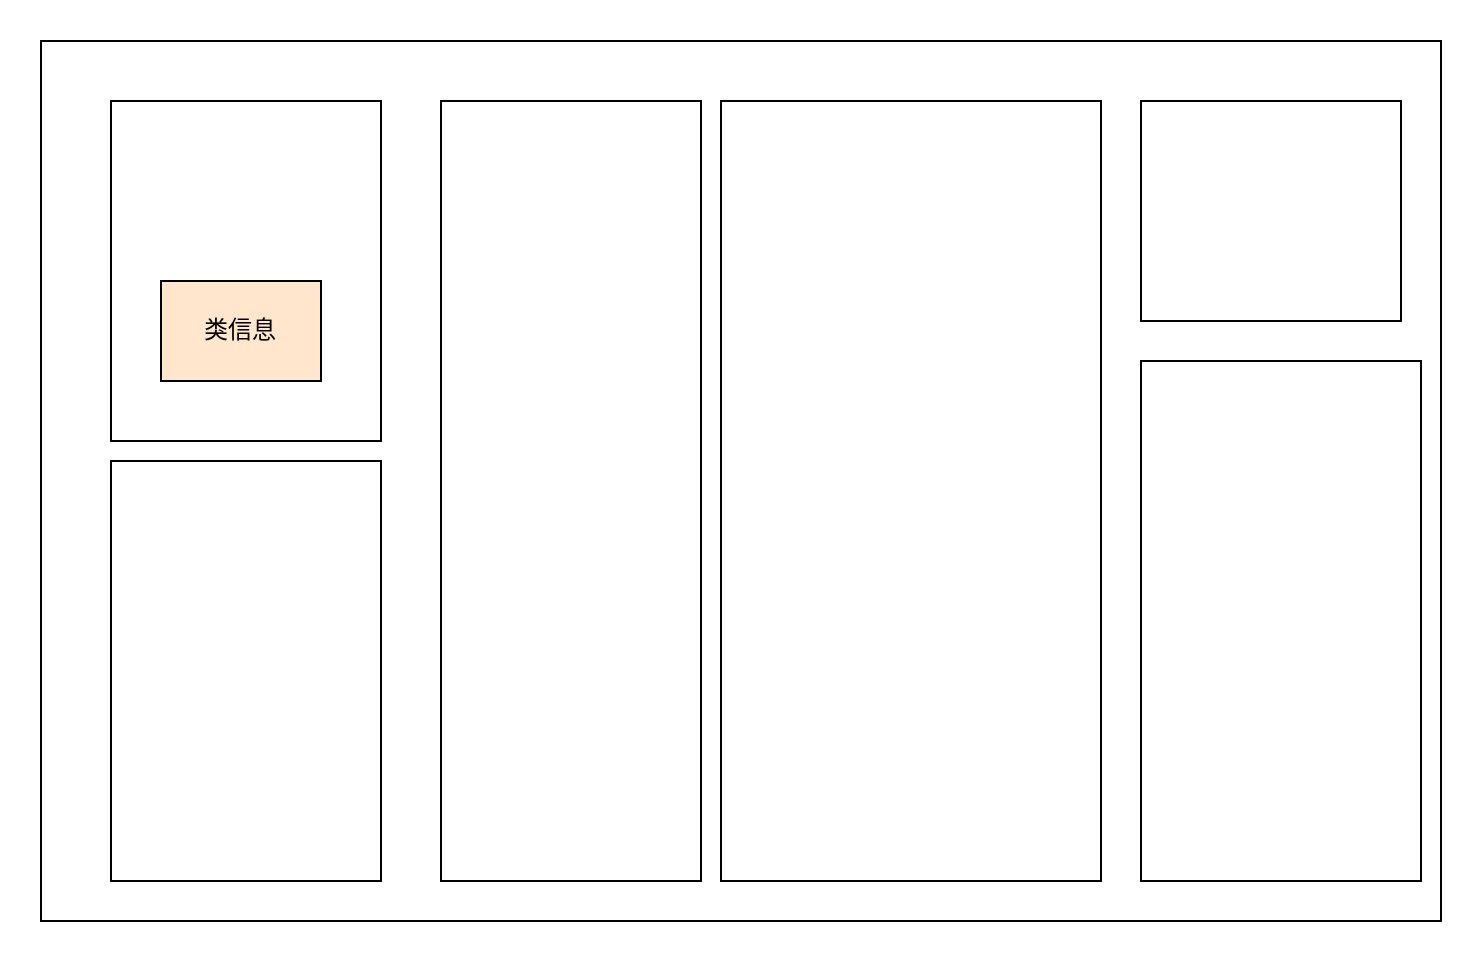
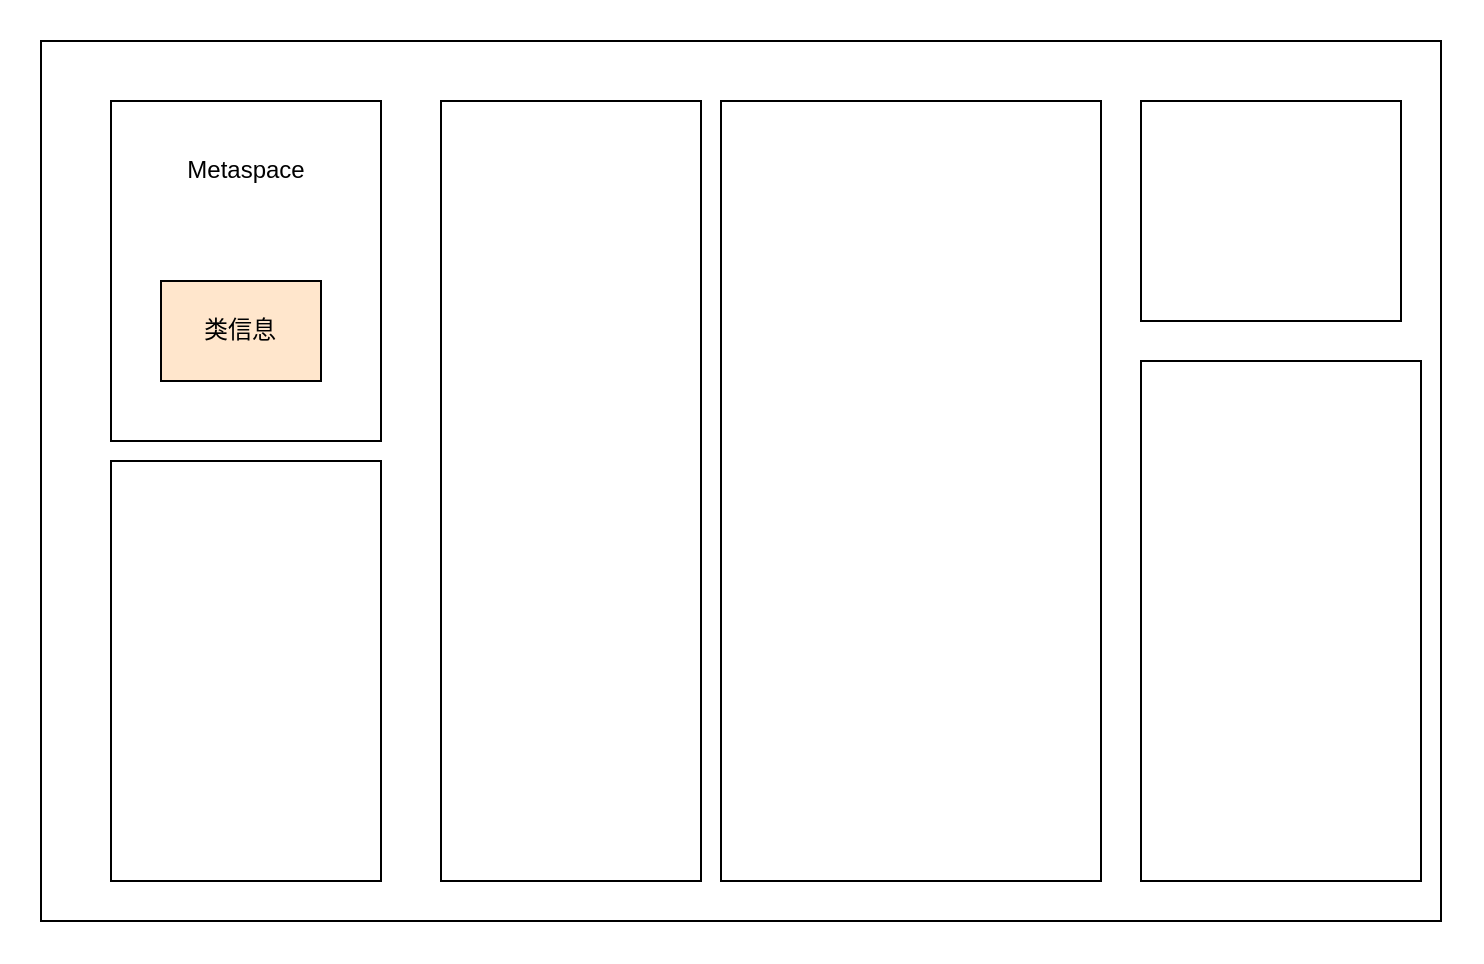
node "Metaspace": added
